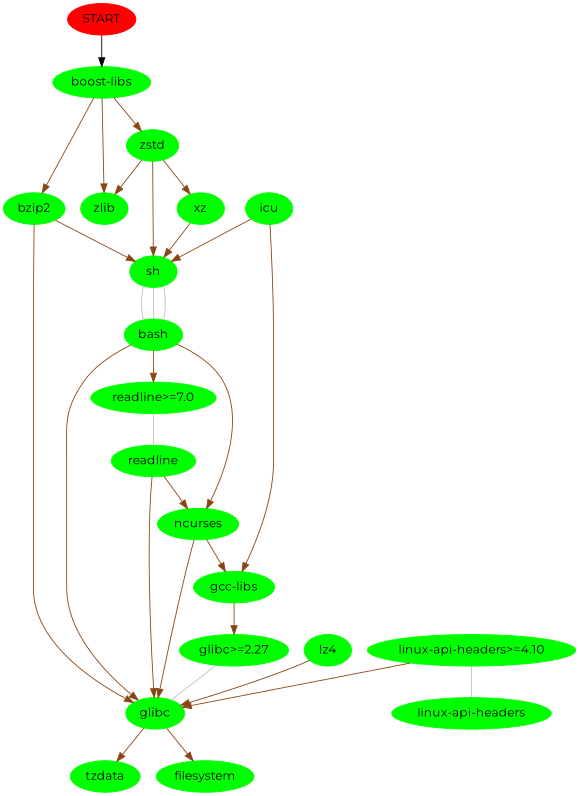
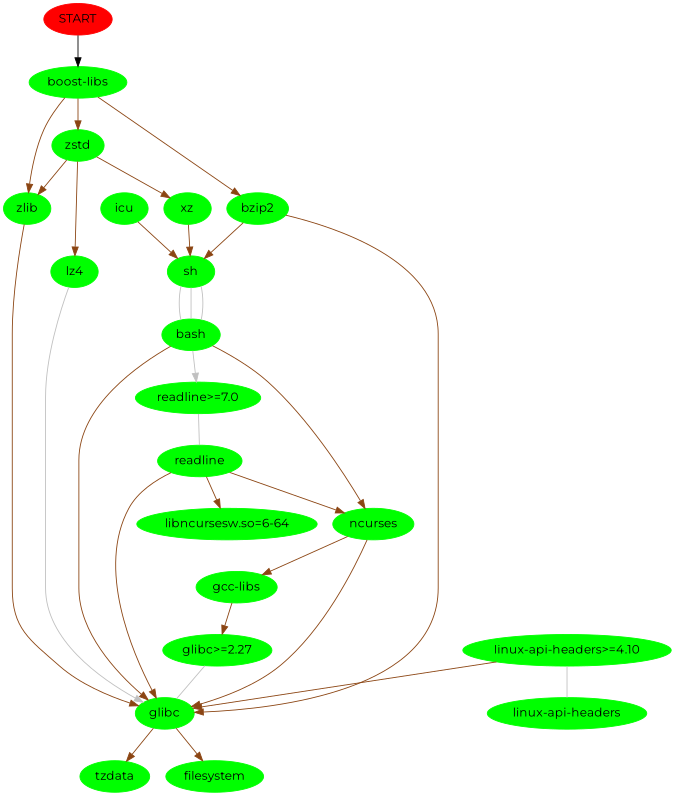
edge "zstd" -> "sh": now "zstd" -> "lz4"
edge "bash" -> "readline>=7.0": color chocolate4 -> grey
edge "icu" -> "gcc-libs": removed
edge "zlib" -> "glibc": added
node "libncursesw.so=6-64": added
edge "lz4" -> "glibc": color chocolate4 -> grey
